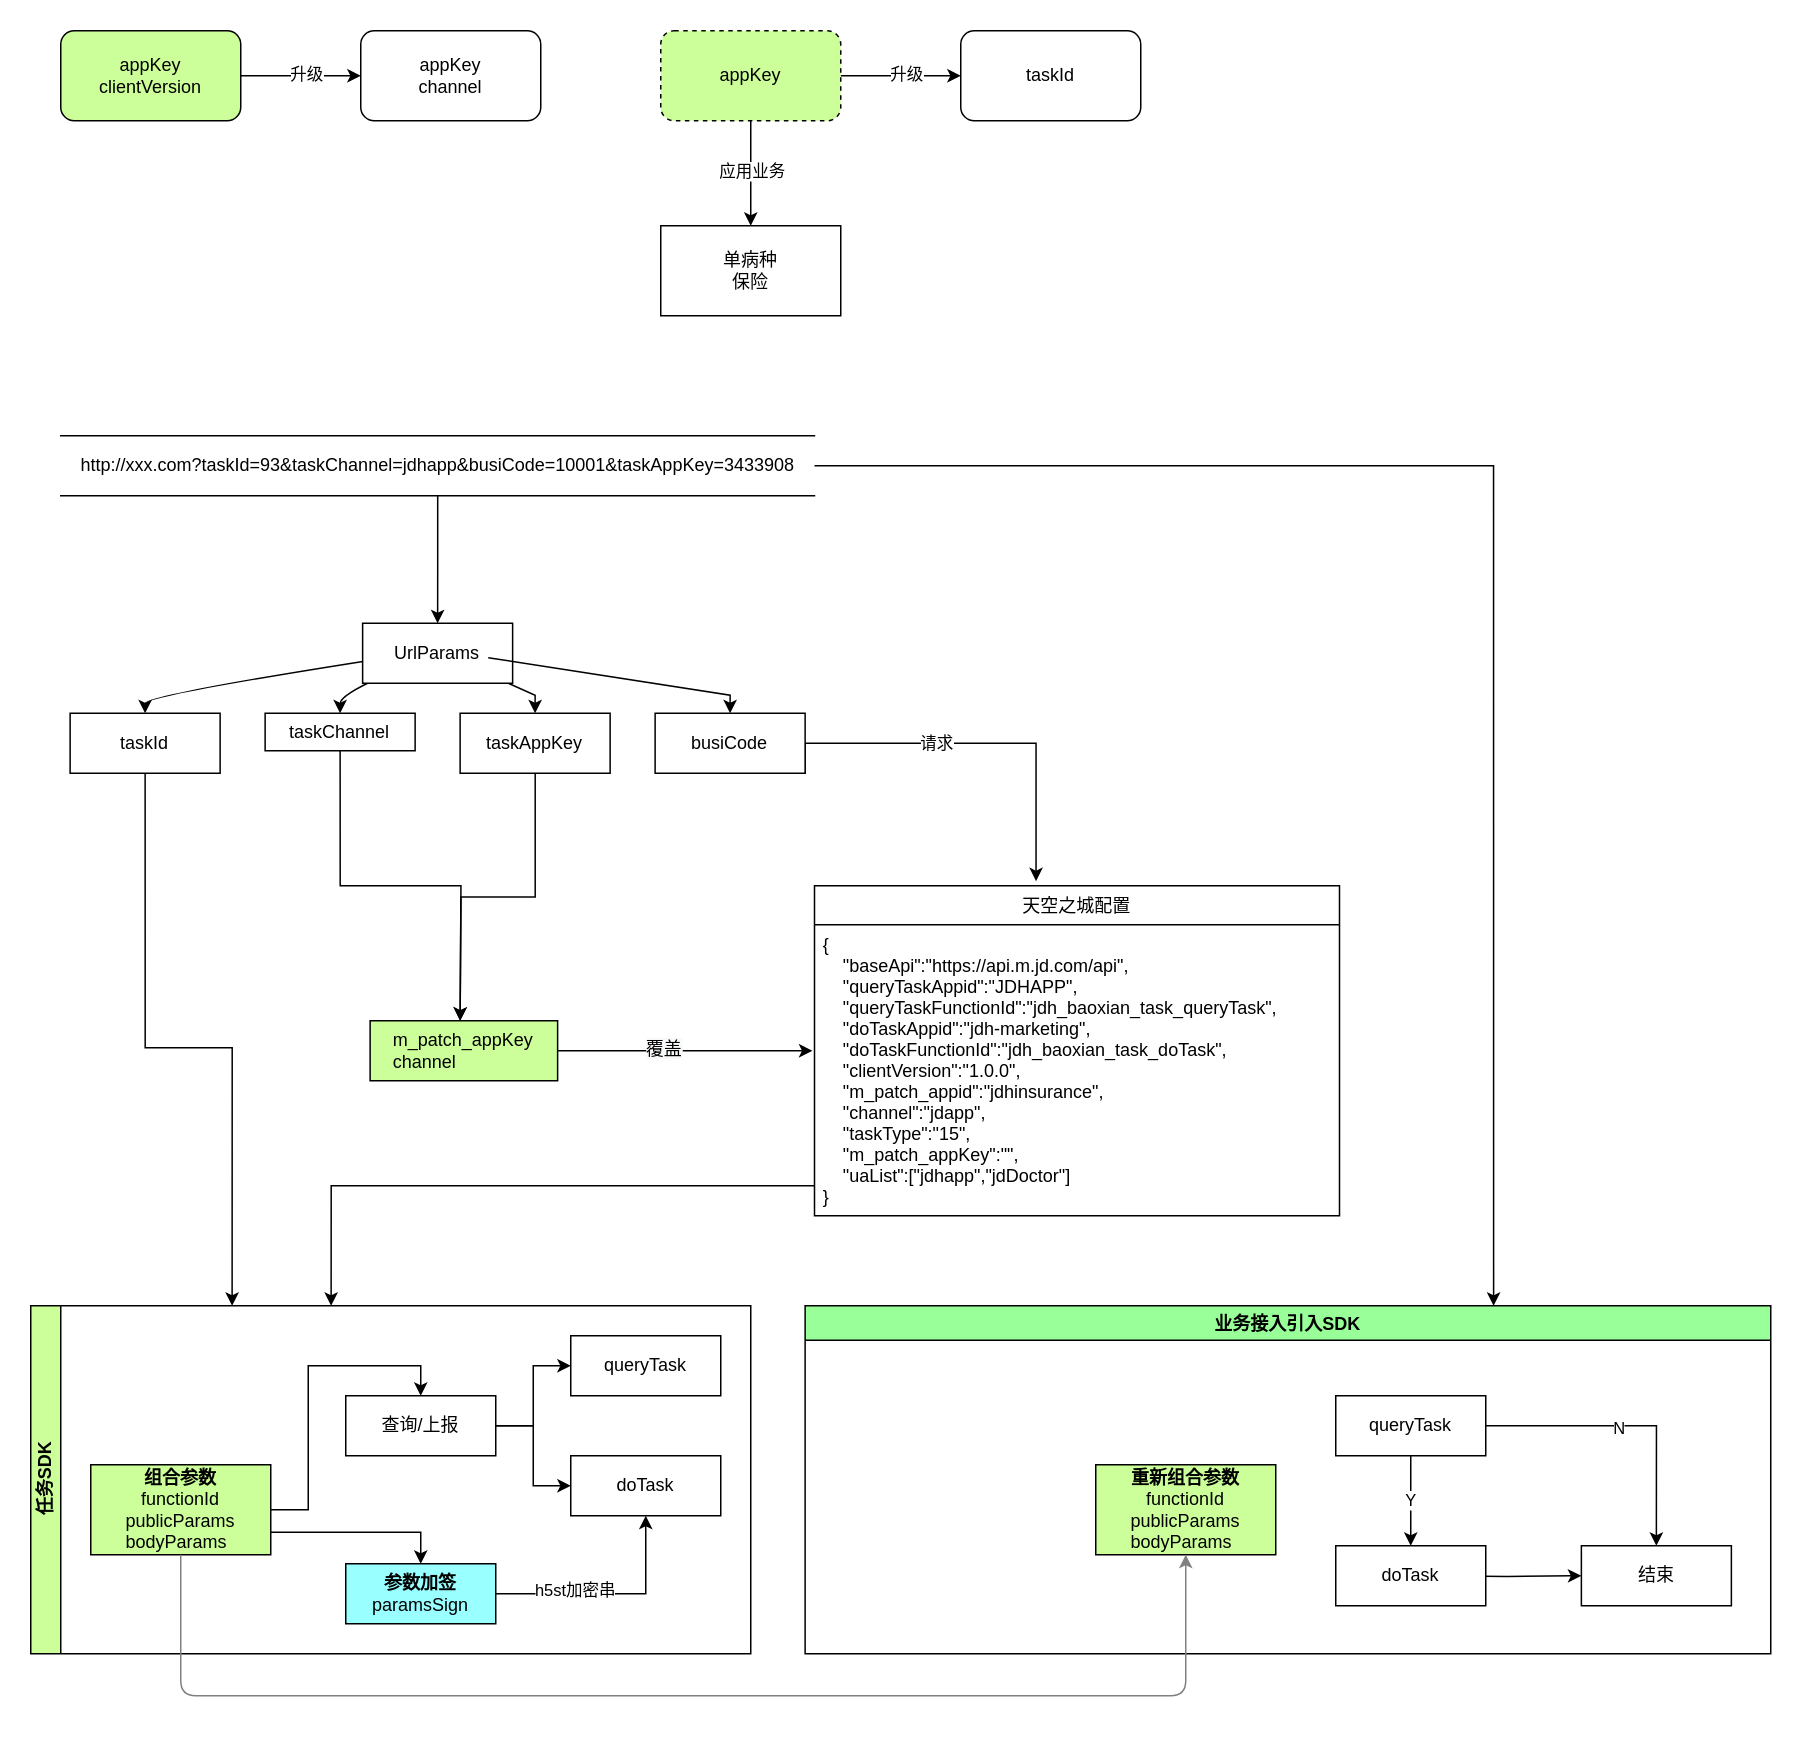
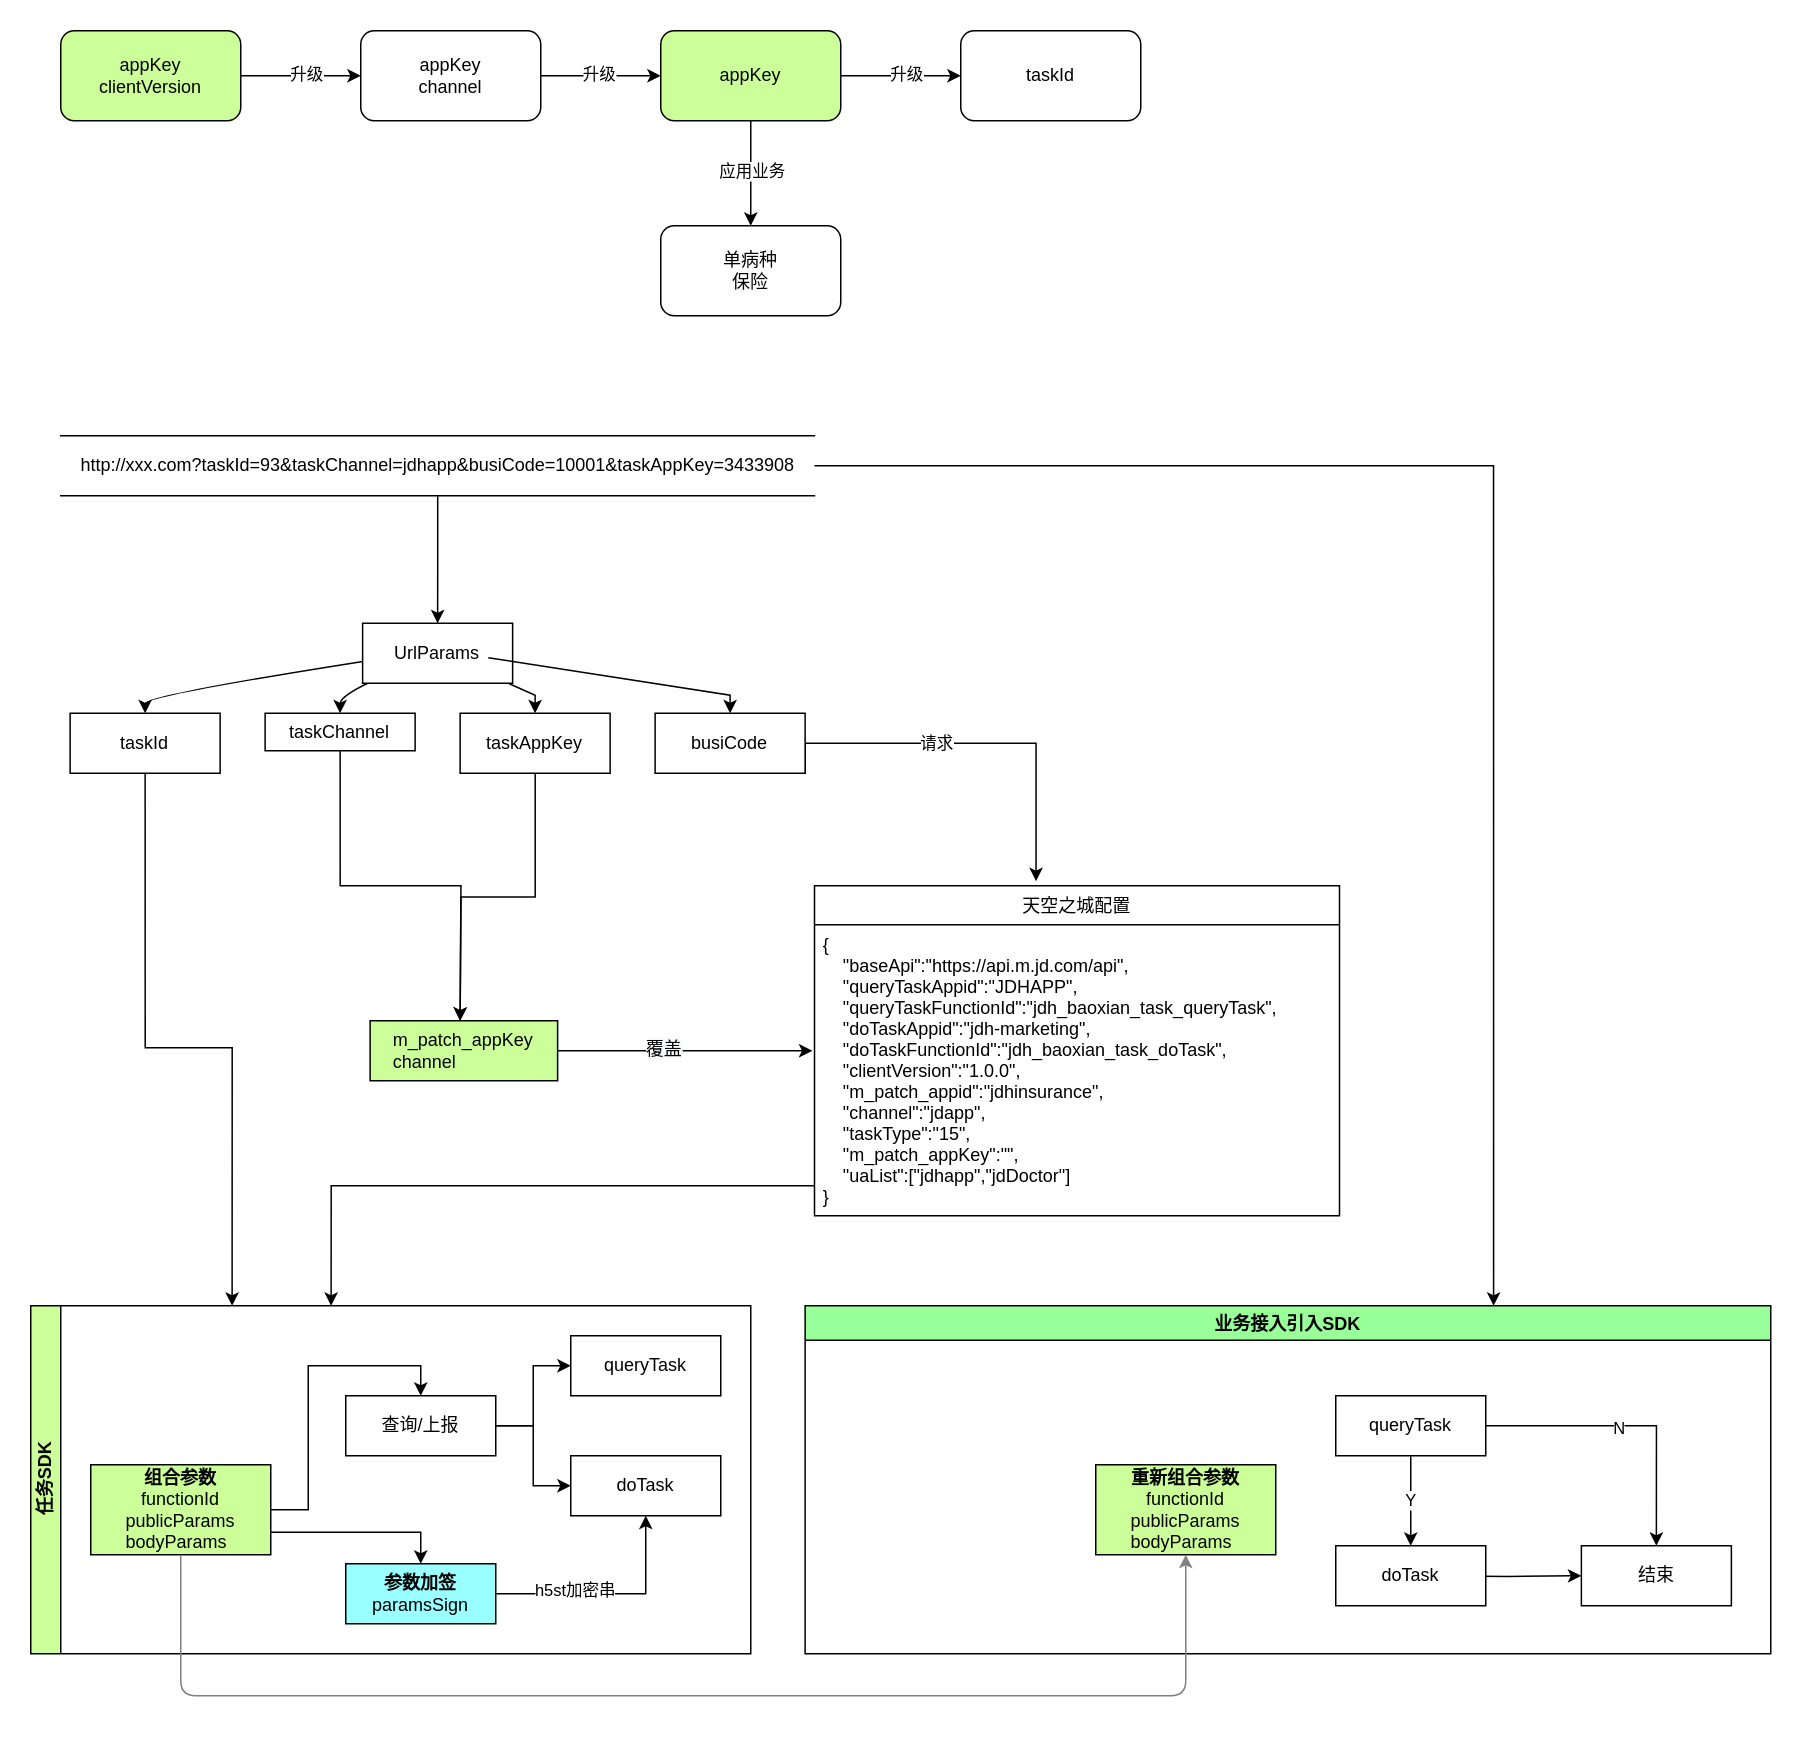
edge "appKey channel" -> "appKey": added, label "升级"
node "appKey": style dashed -> solid
node "单病种 保险": shape rectangle -> rounded rectangle
